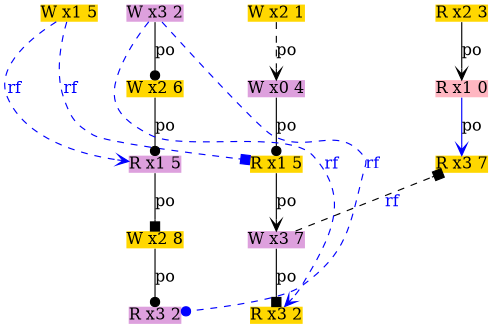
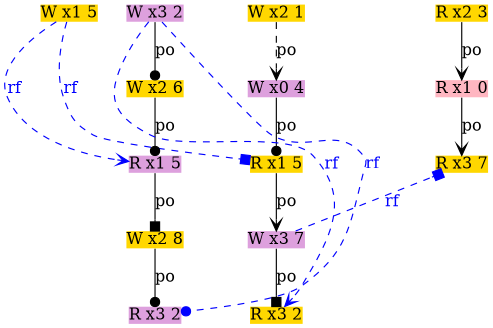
edge "R x1 0" -> "R x3 7": color blue -> black
edge "W x3 7" -> "R x3 7": color black -> blue
